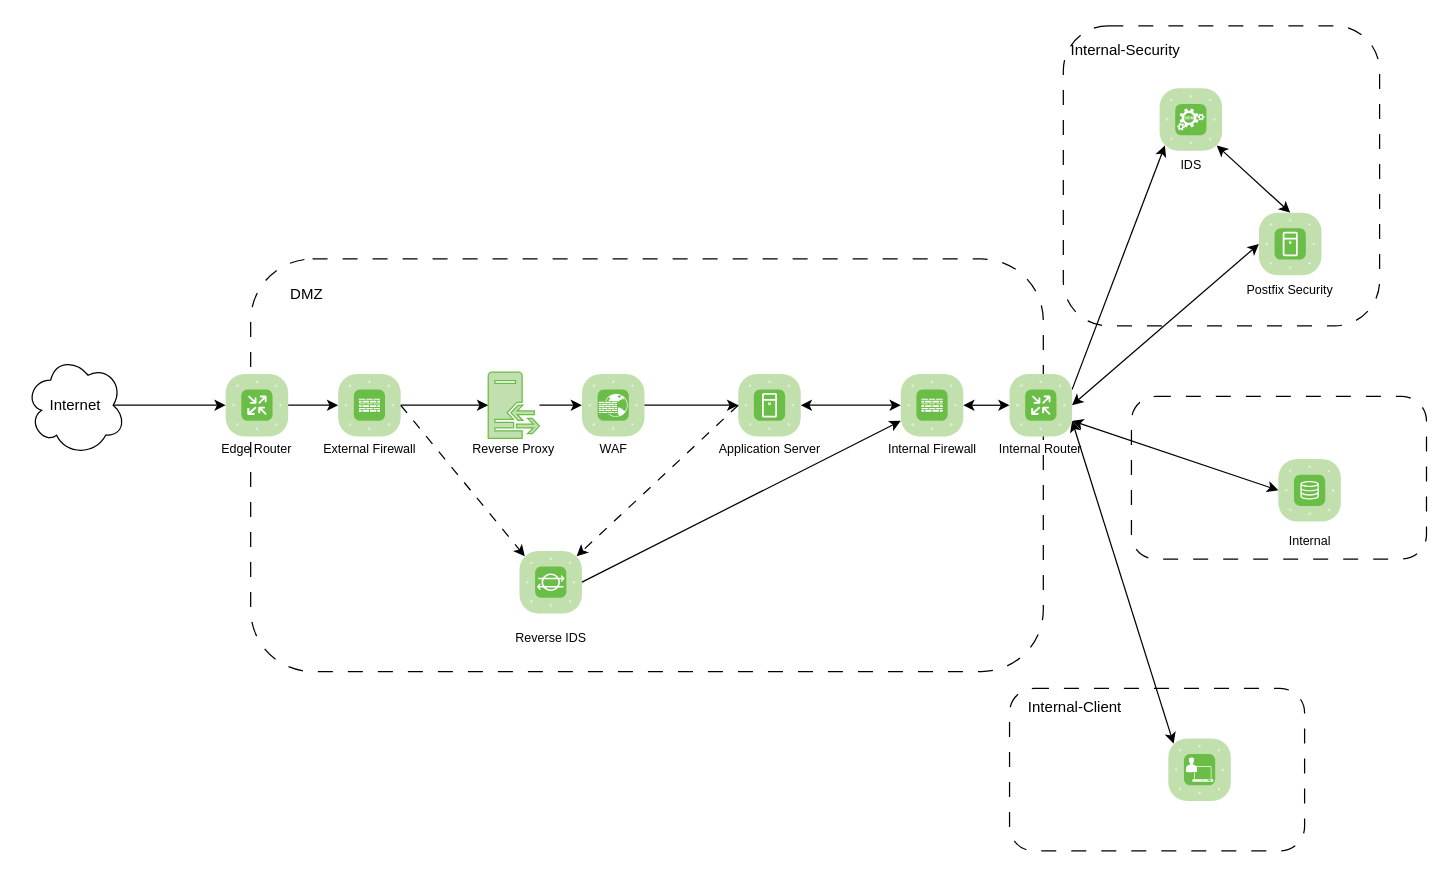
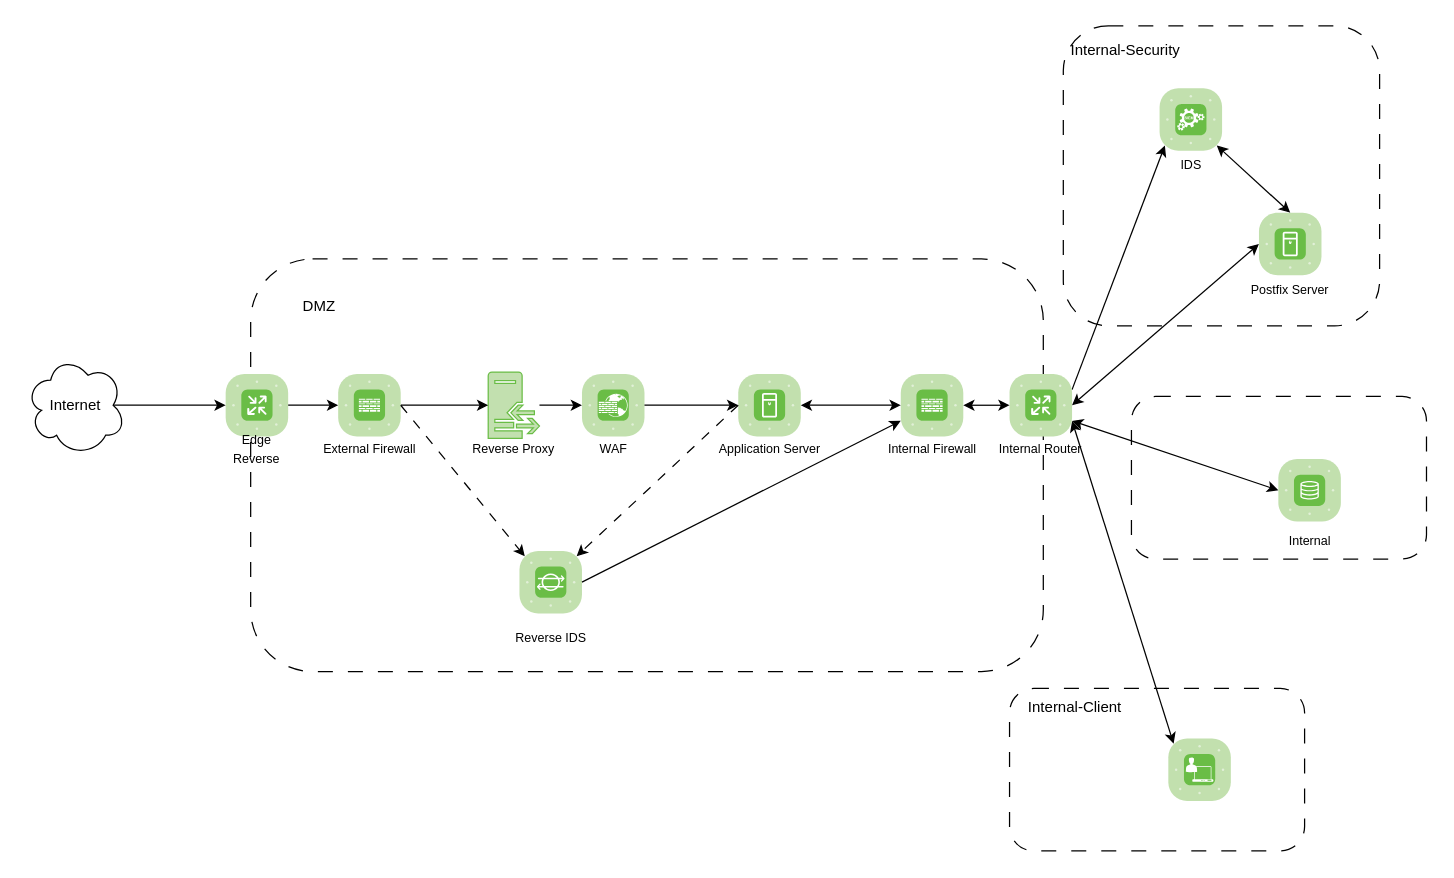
node "Postfix Security": label "Postfix Security" -> "Postfix Server"
node "DMZ": moved (307, 294) -> (319, 306)
node "Edge Router": label "Edge Router" -> "Edge Reverse"
